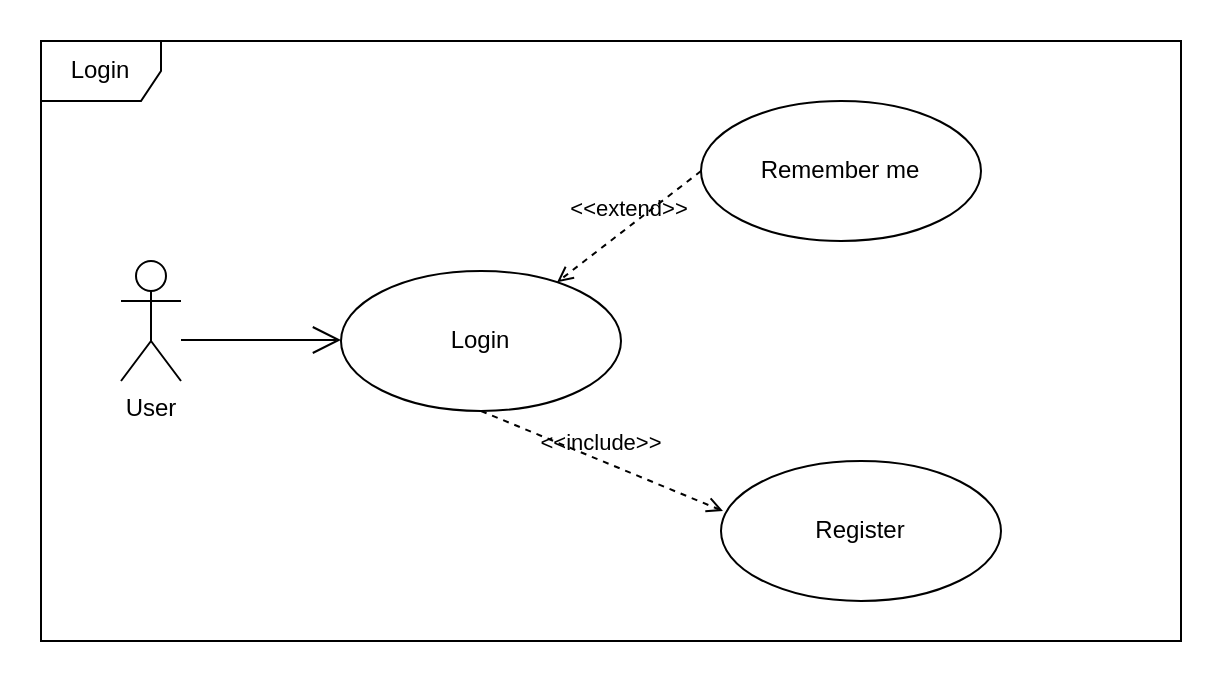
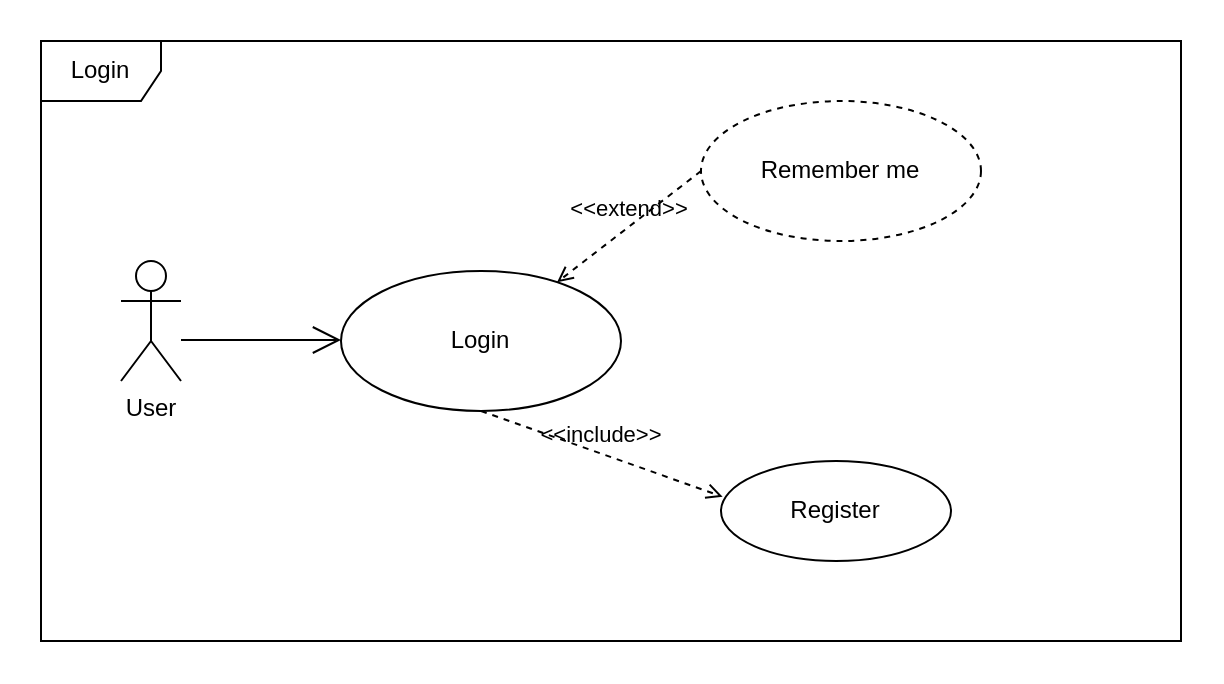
node "Remember me": style solid -> dashed
node "Register": size 280x140 -> 230x100
